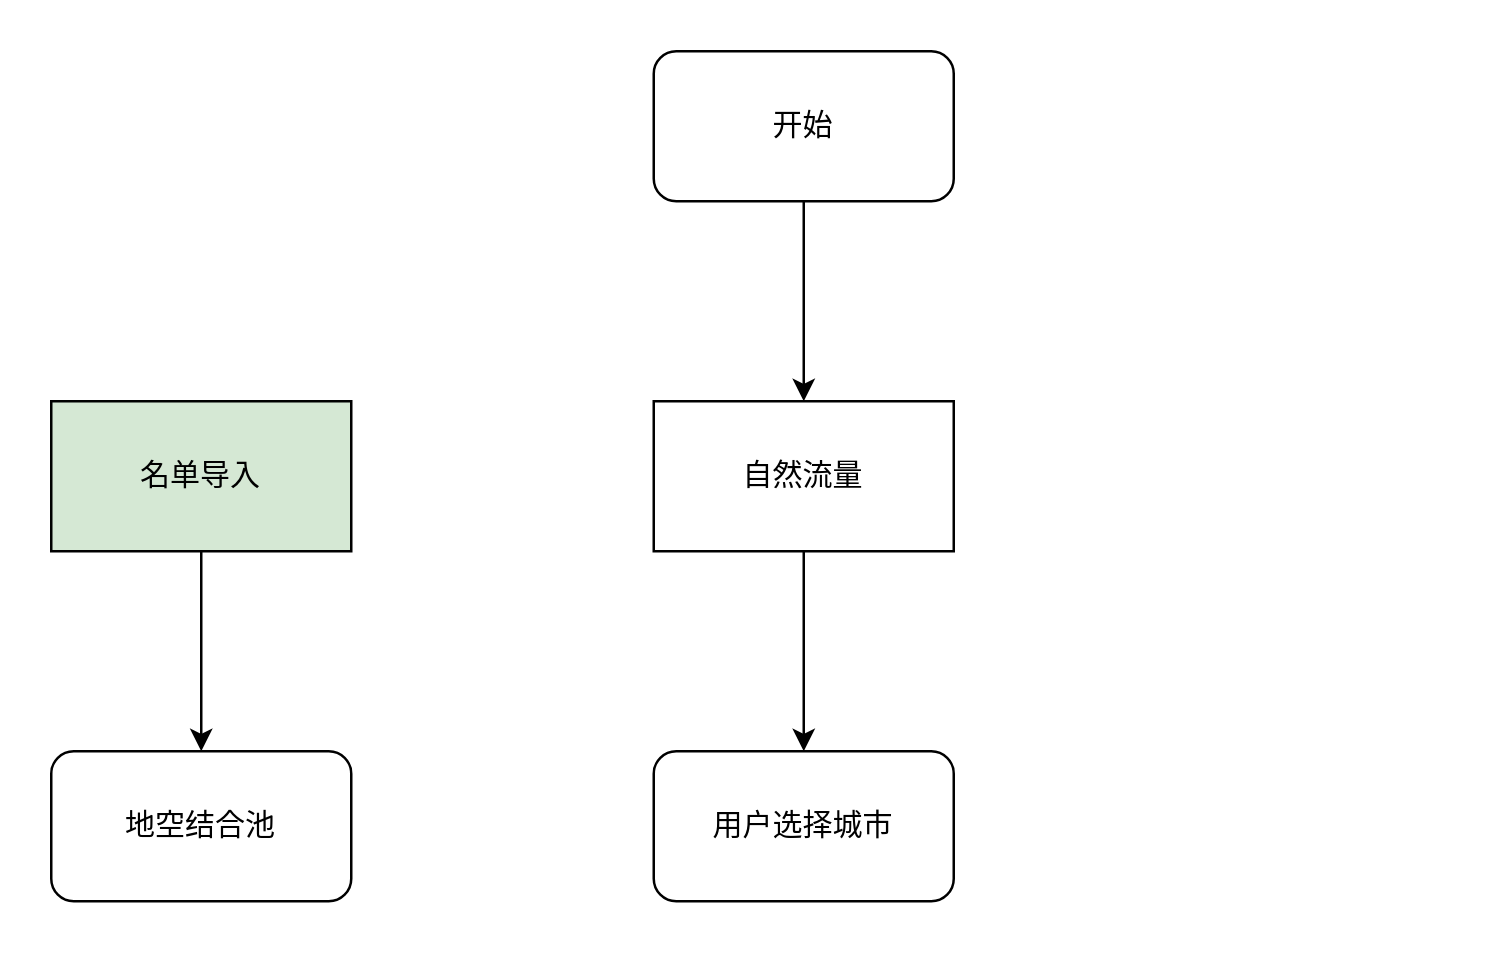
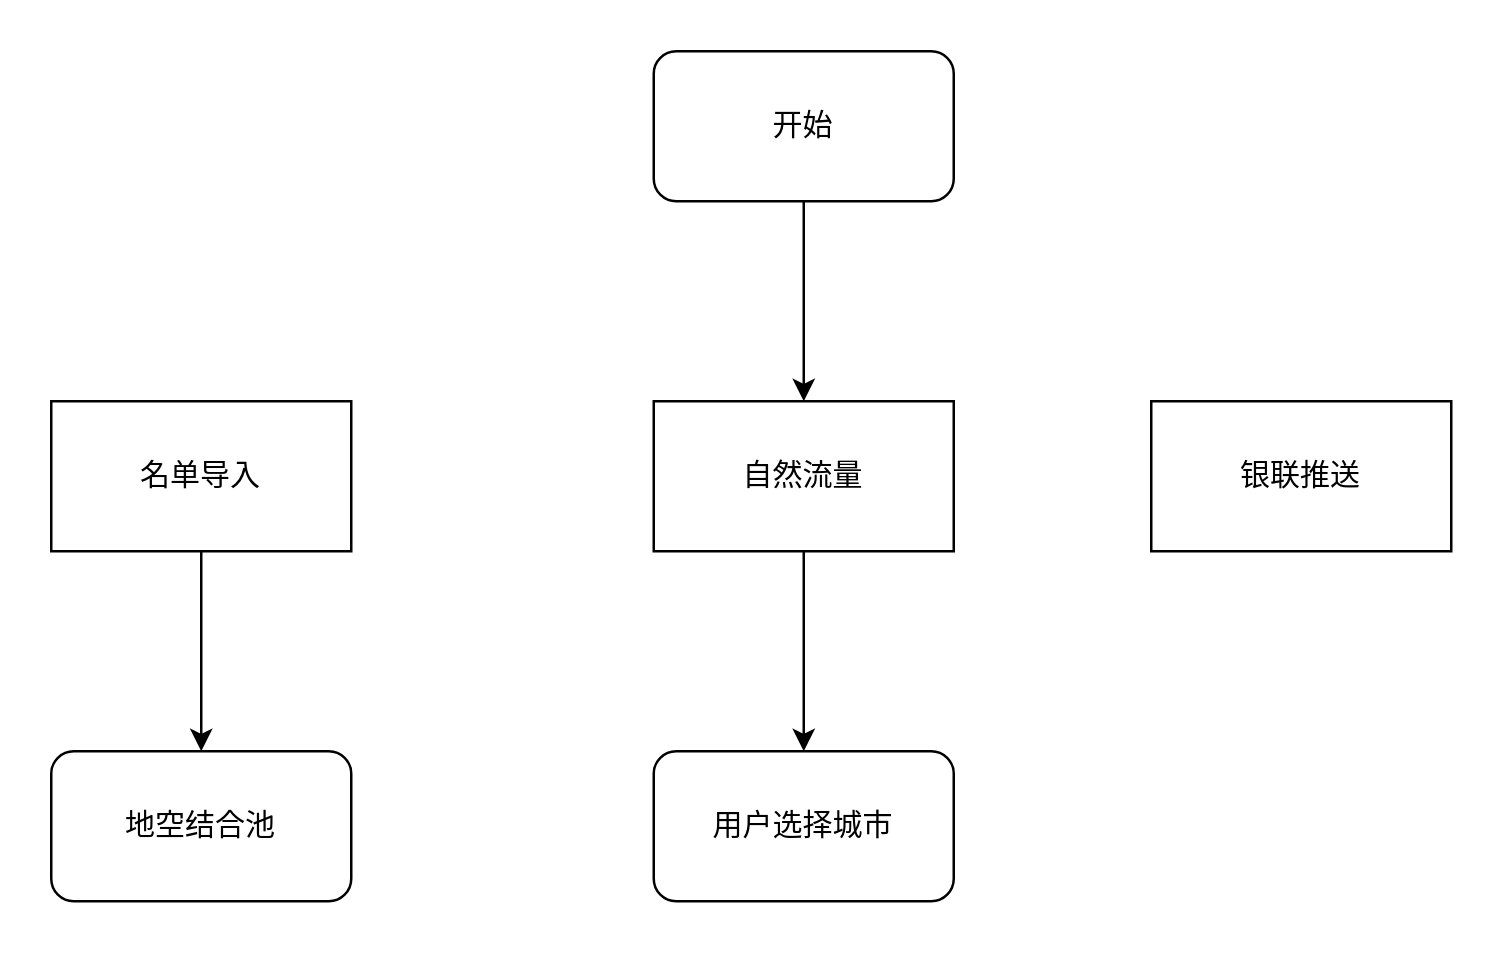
node "名单导入": fillcolor #d5e8d4 -> #ffffff
node "银联推送": added
